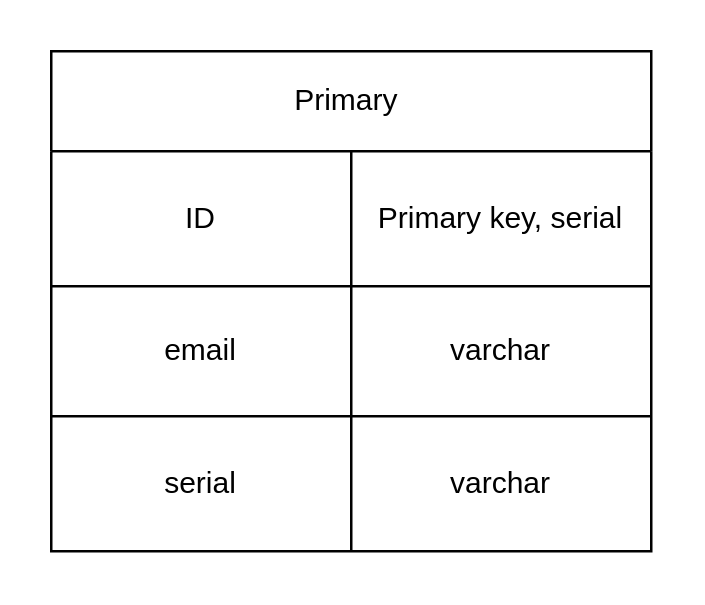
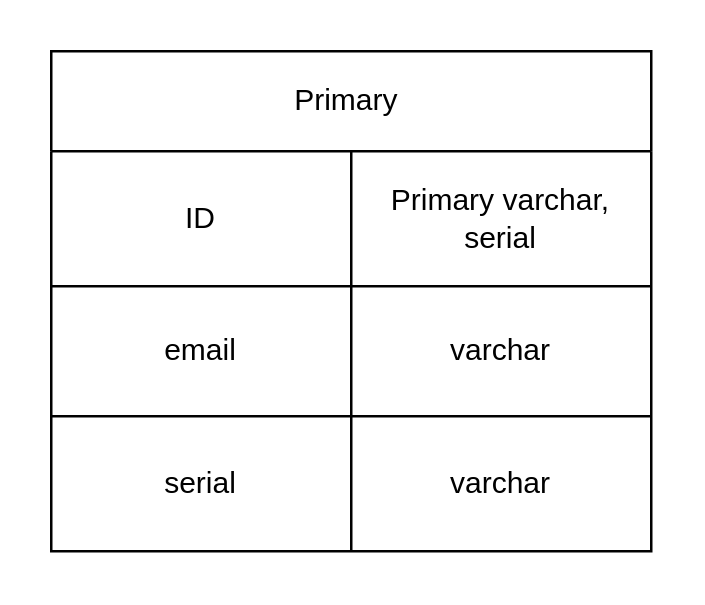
node "Primary key, serial": label "Primary key, serial" -> "Primary varchar, serial"
